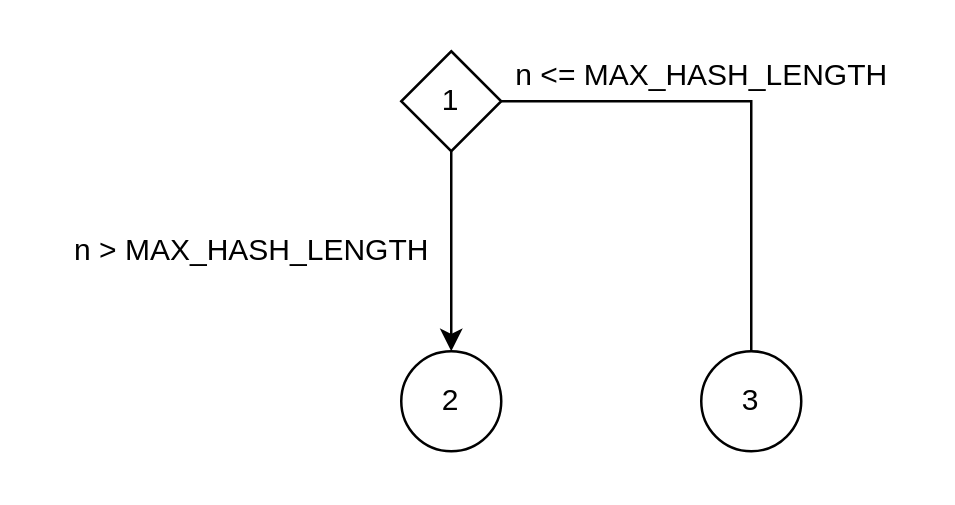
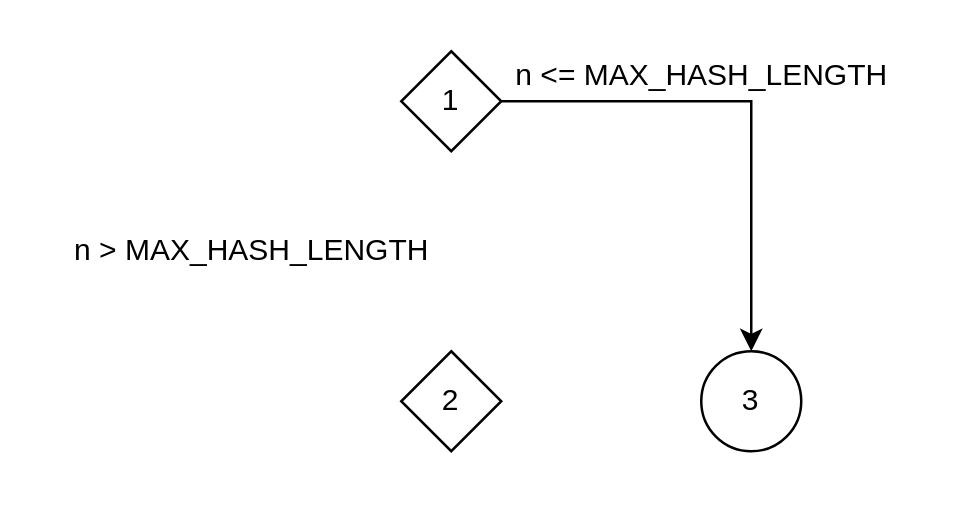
edge "1" -> "2": removed
edge "1" -- "3": arrowhead none -> classic
node "2": shape ellipse -> diamond
